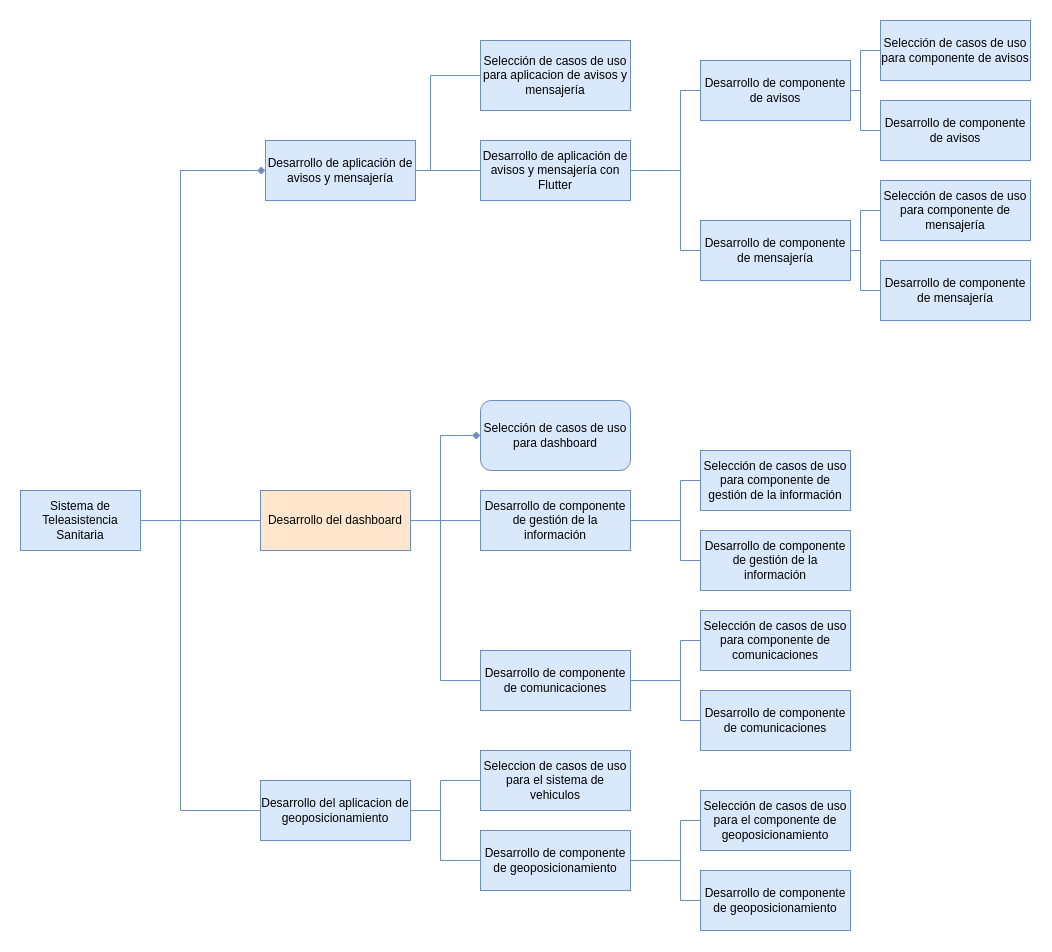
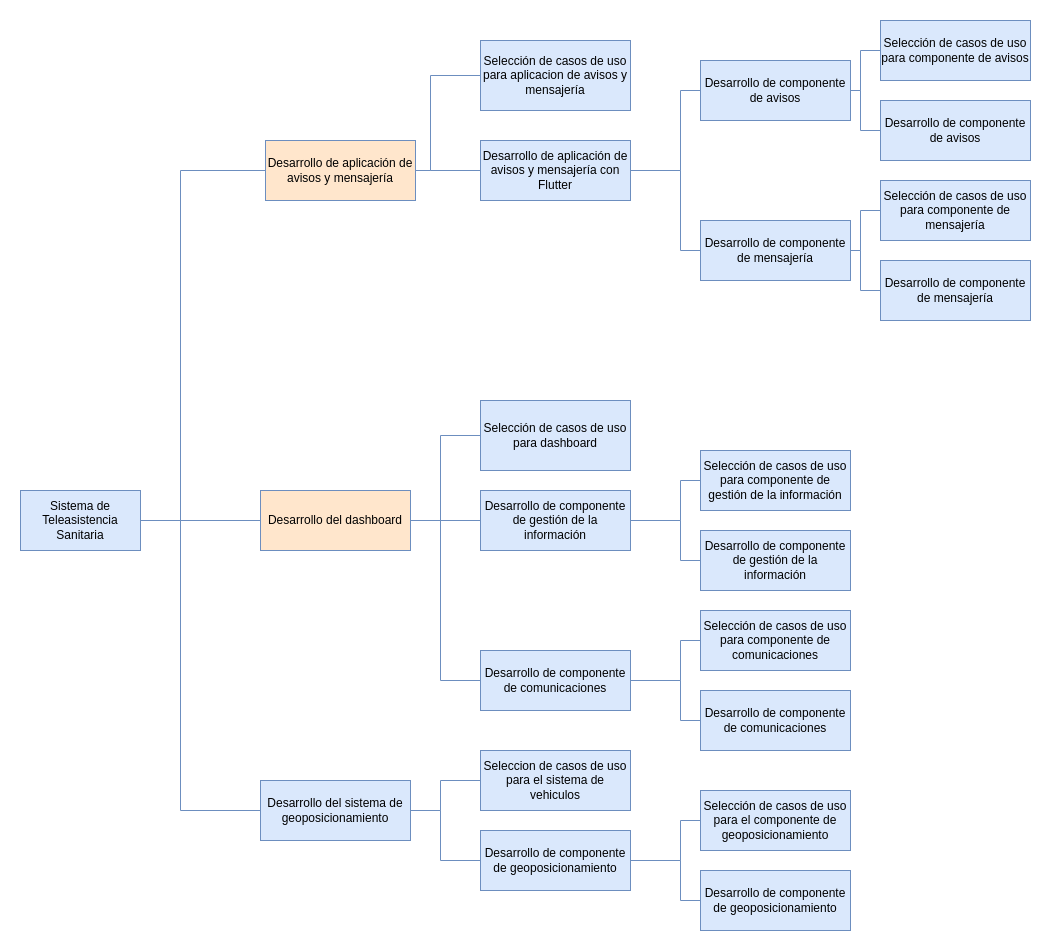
edge "Sistema de Teleasistencia Sanitaria" -> "Desarrollo de aplicación de avisos y mensajería": arrowhead diamond -> none
node "Desarrollo de aplicación de avisos y mensajería": fillcolor #dae8fc -> #ffe6cc
edge "Desarrollo del dashboard" -> "Selección de casos de uso para dashboard": arrowhead diamond -> none
node "Selección de casos de uso para dashboard": shape rounded rectangle -> rectangle
node "Desarrollo del aplicacion de geoposicionamiento": label "Desarrollo del aplicacion de geoposicionamiento" -> "Desarrollo del sistema de geoposicionamiento"
